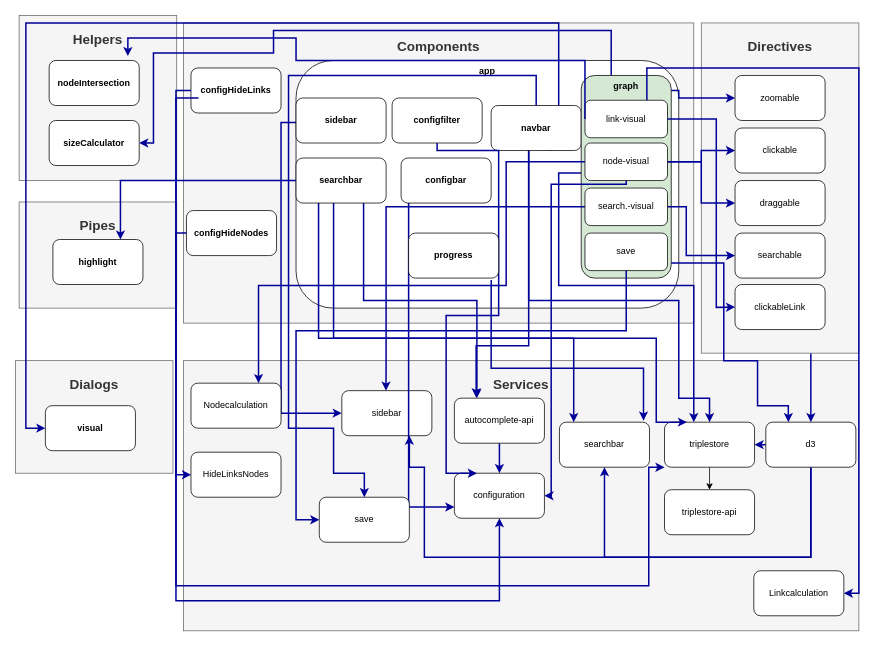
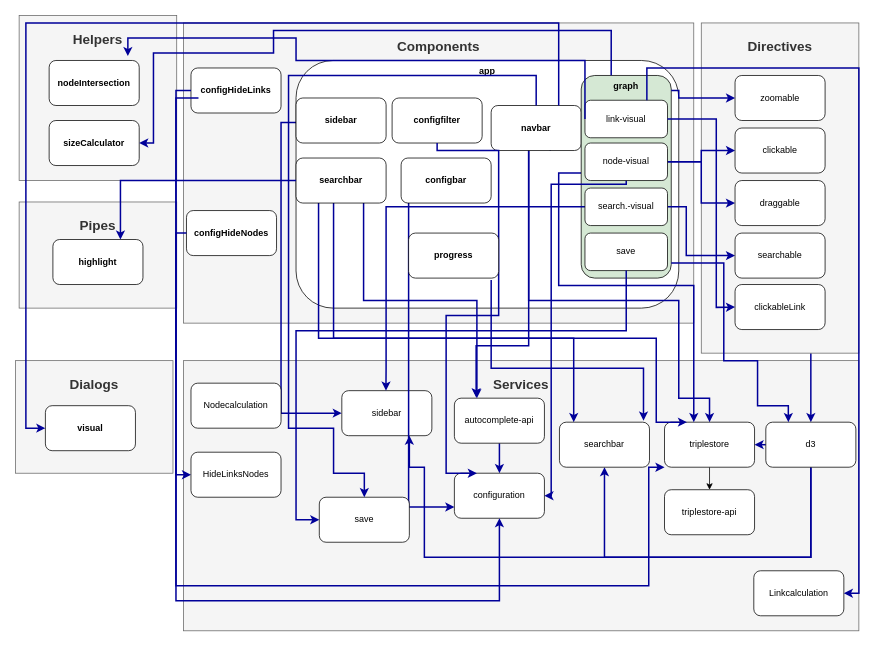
edge "node-visual" -> "Nodecalculation": removed
